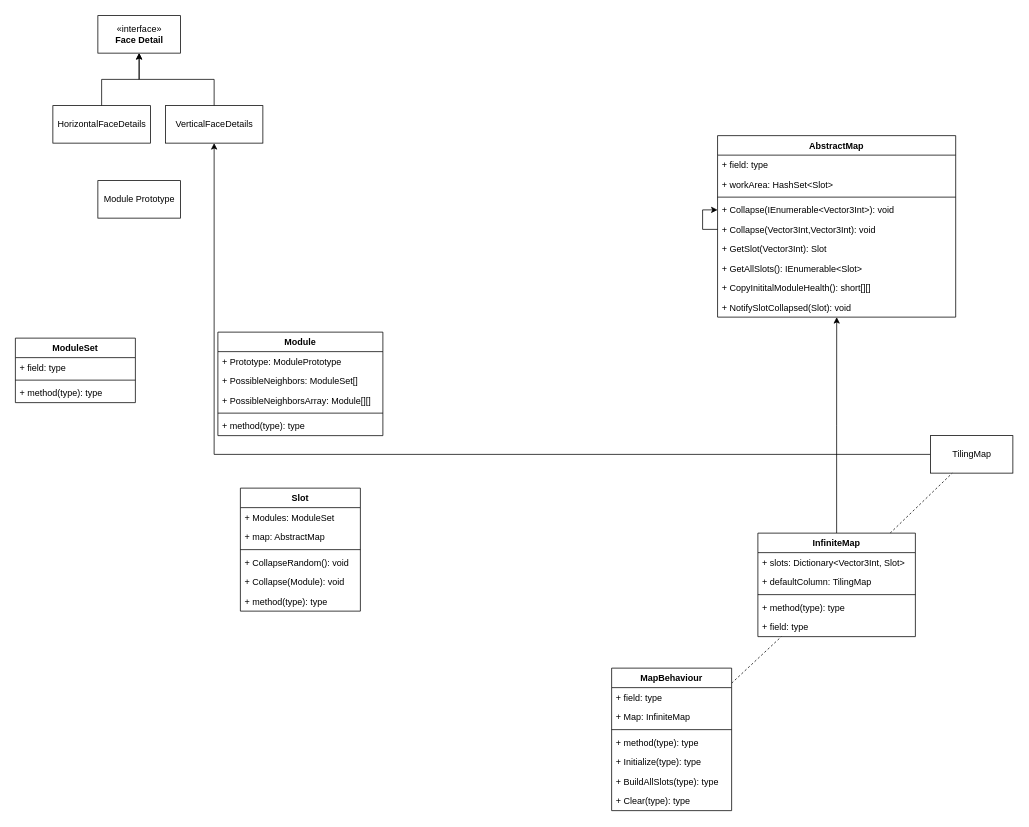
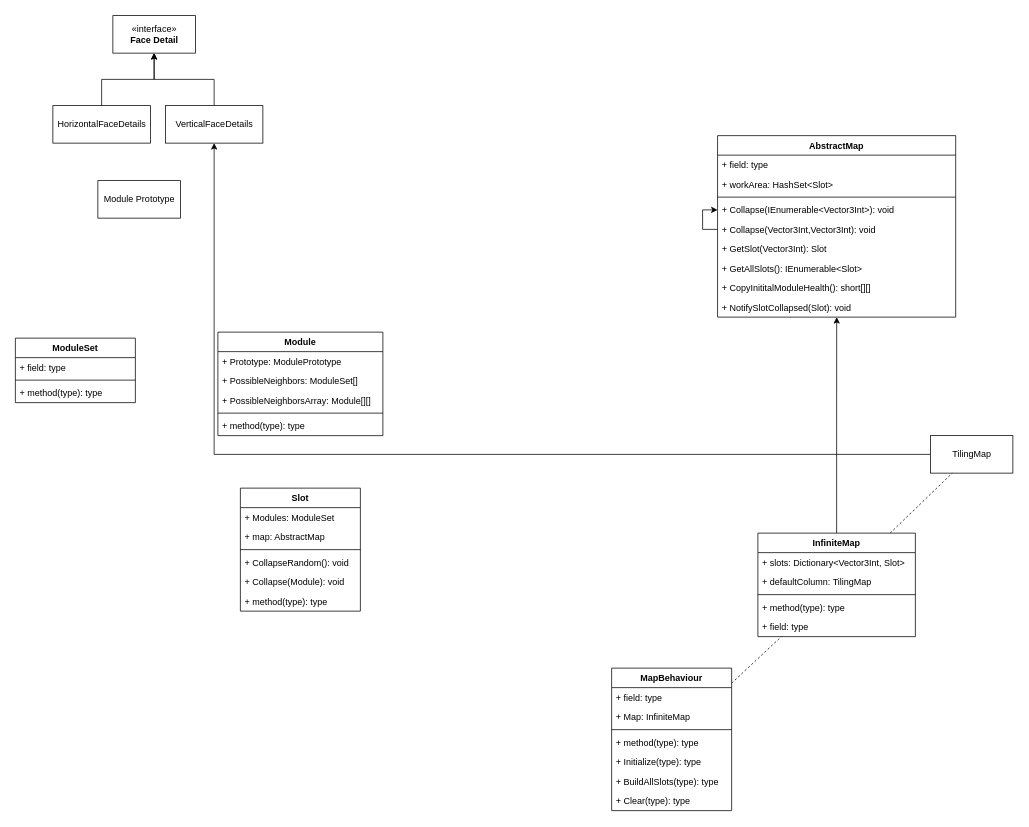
node "«interface» Face Detail": moved (139, 34) -> (154, 34)
